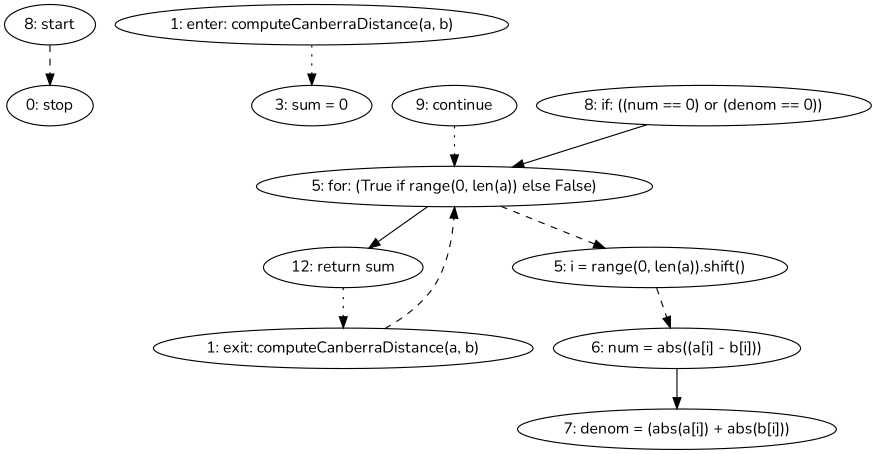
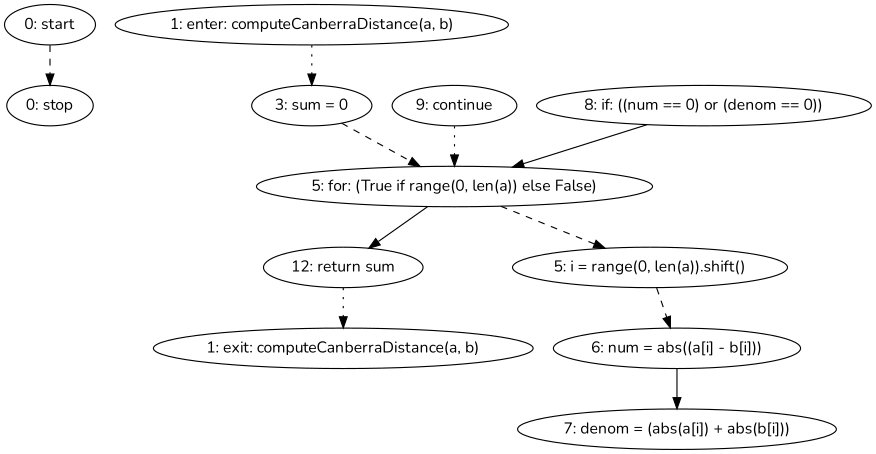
node "8: start": label "8: start" -> "0: start"
edge "1: exit: computeCanberraDistance(a, b)" -> "5: for: (True if range(0, len(a)) else False)": now "3: sum = 0" -> "5: for: (True if range(0, len(a)) else False)"
